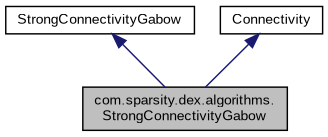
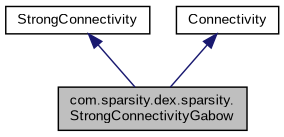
node "StrongConnectivityGabow": label "StrongConnectivityGabow" -> "StrongConnectivity"
node "com.sparsity.dex.algorithms. StrongConnectivityGabow": label "com.sparsity.dex.algorithms. StrongConnectivityGabow" -> "com.sparsity.dex.sparsity. StrongConnectivityGabow"
